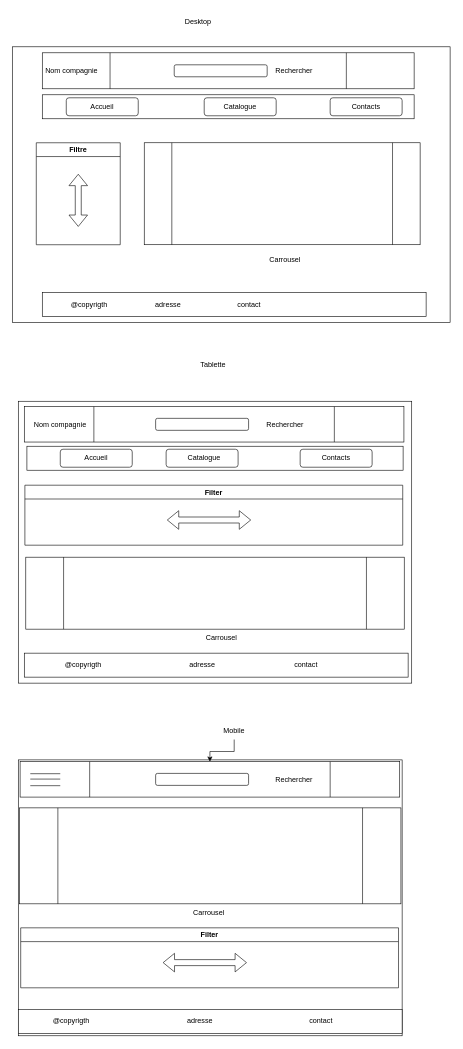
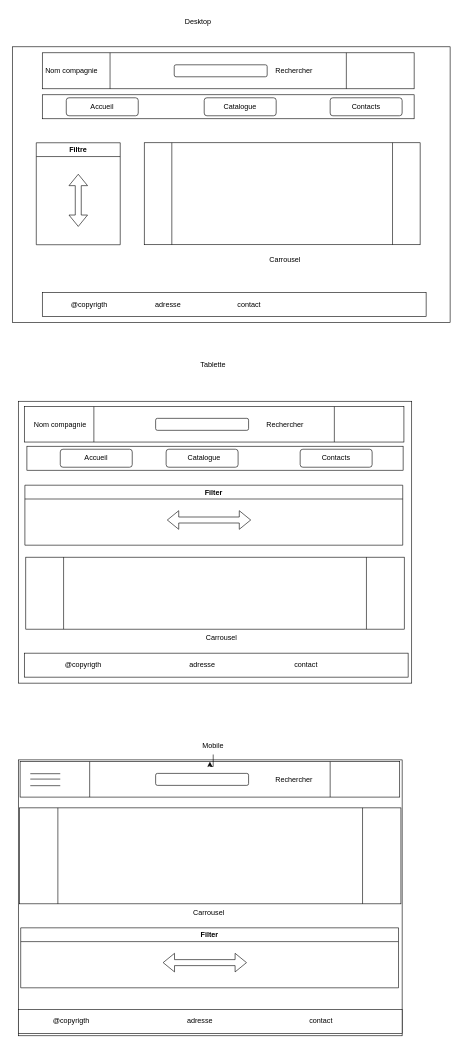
node "Mobile": moved (234, 731) -> (213, 746)
